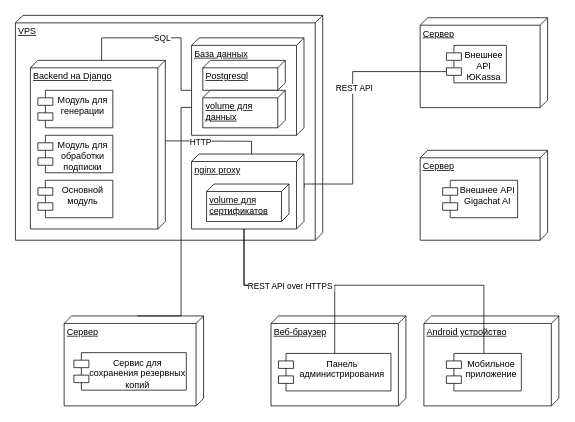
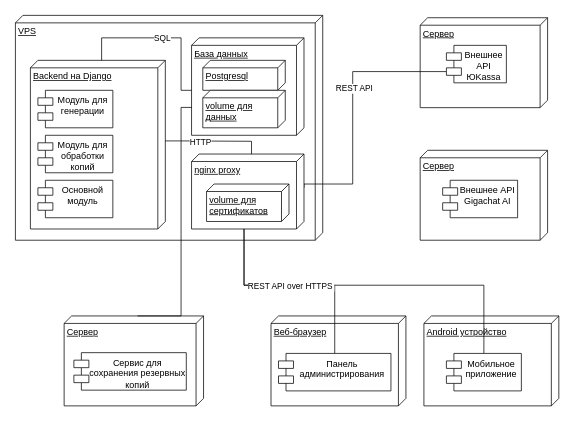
node "Модуль для обработки подписки": label "Модуль для обработки подписки" -> "Модуль для обработки копий"
